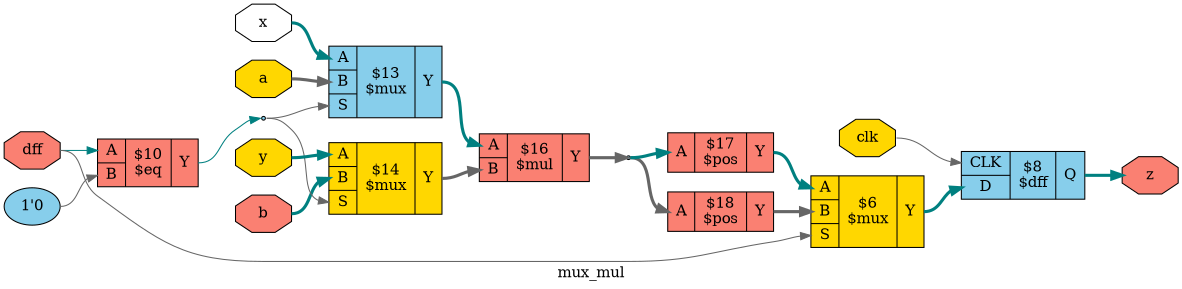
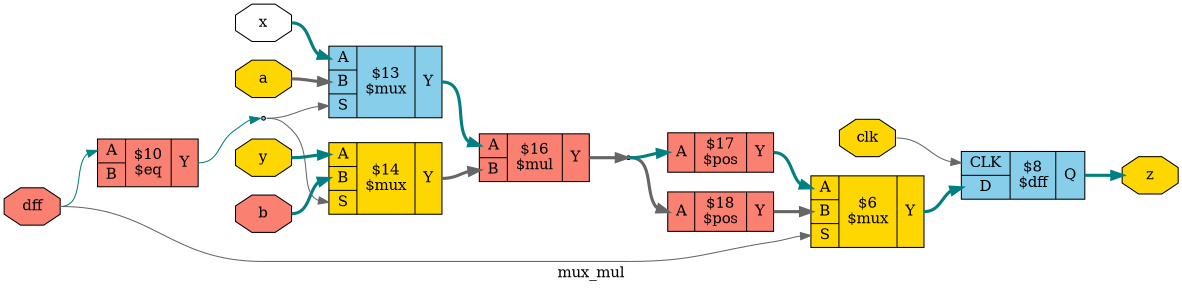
node "z": fillcolor salmon -> gold
node "1'0": removed
